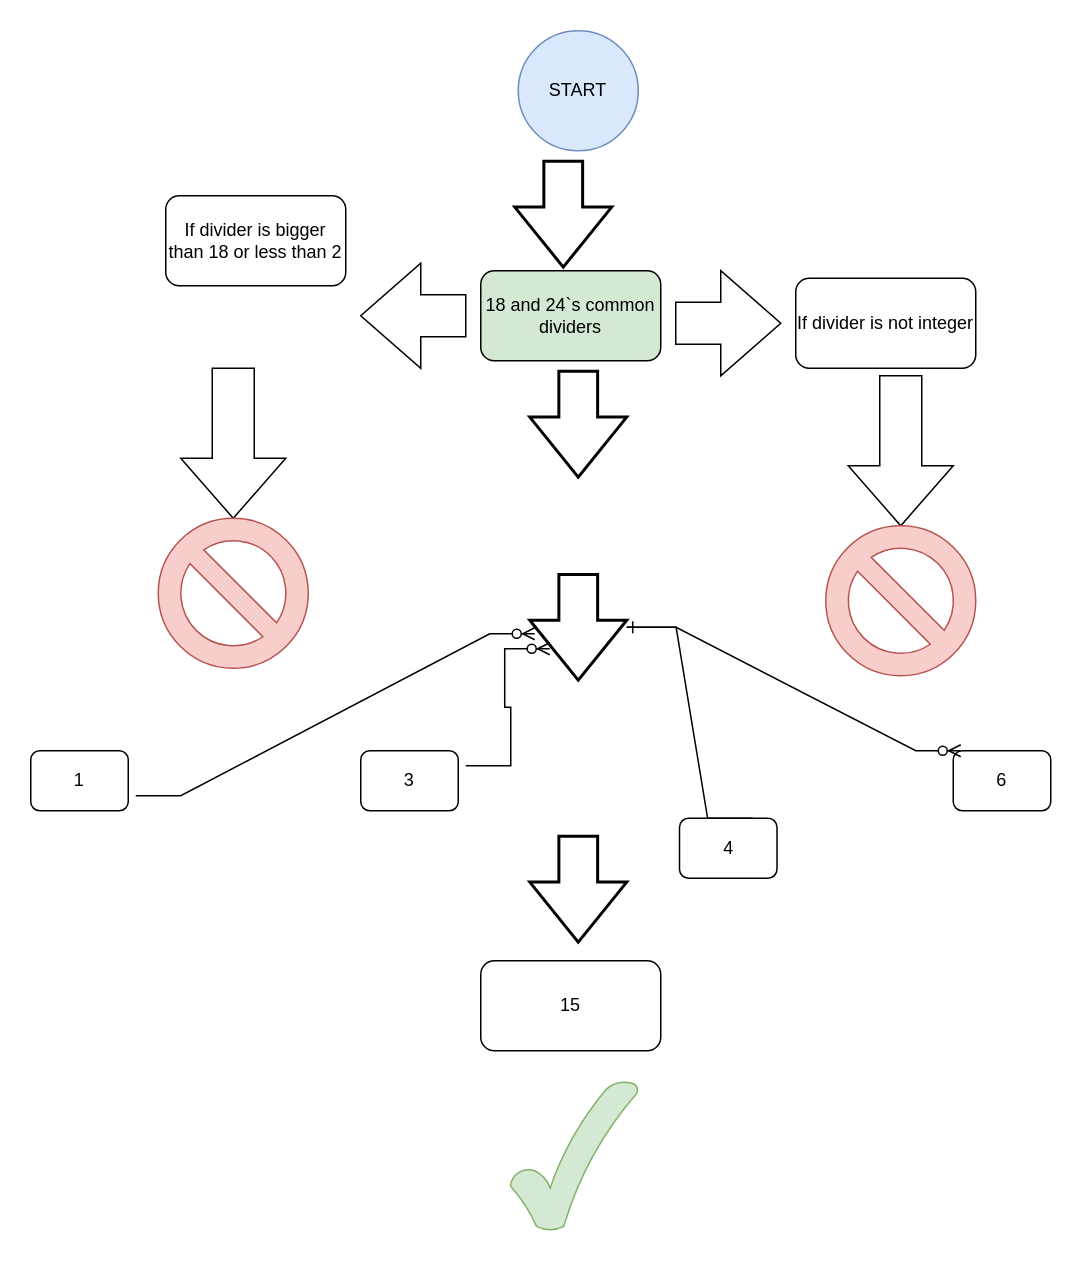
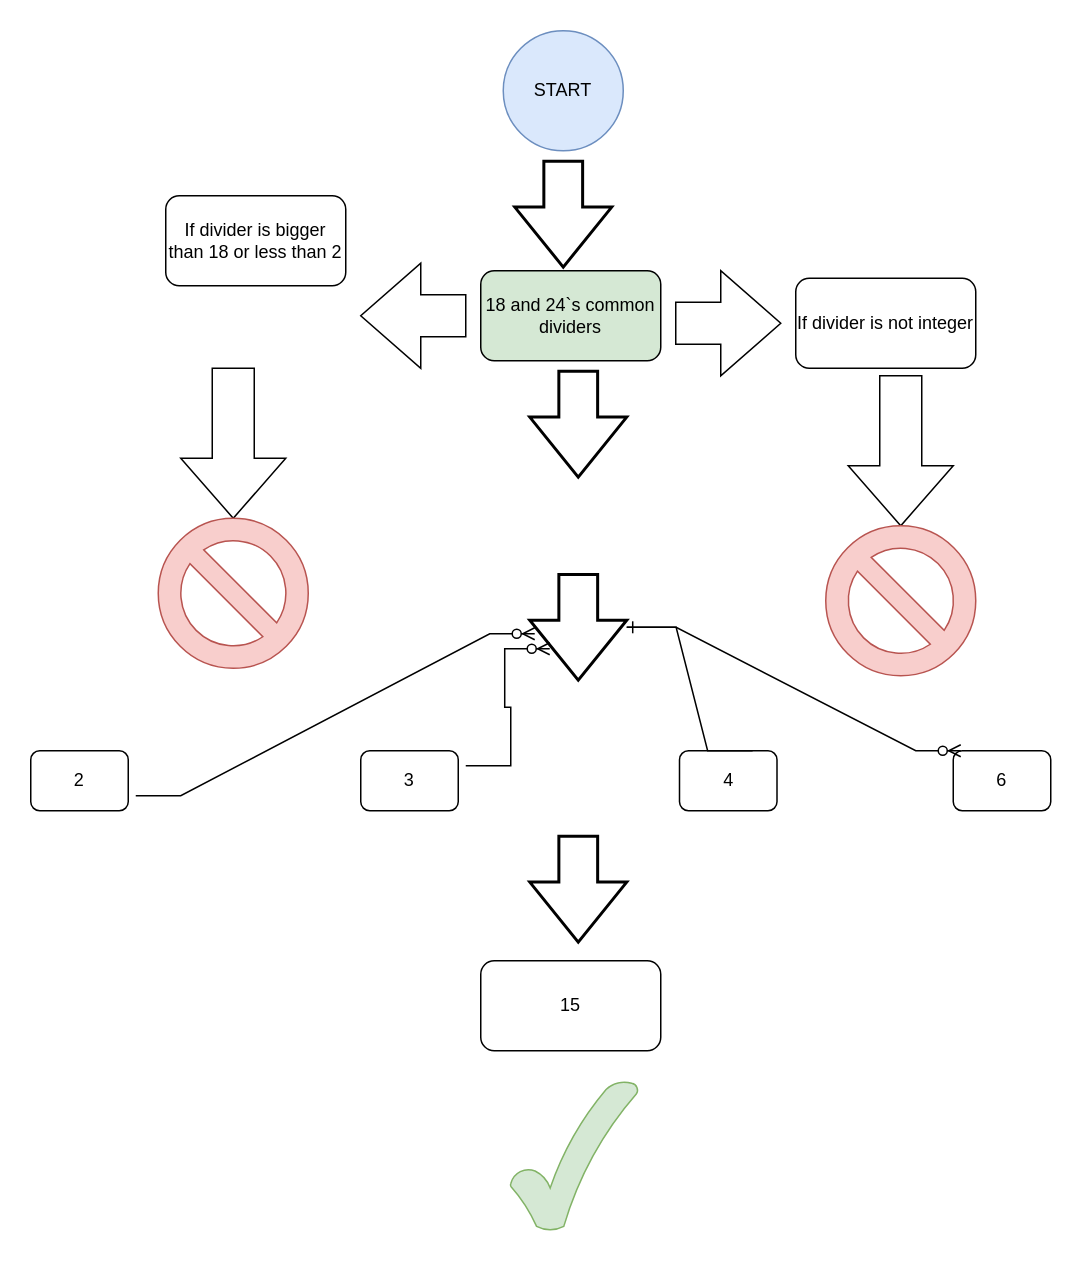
node "START": moved (578, 91) -> (563, 91)
node "1": label "1" -> "2"
node "4": moved (728, 848) -> (728, 781)
